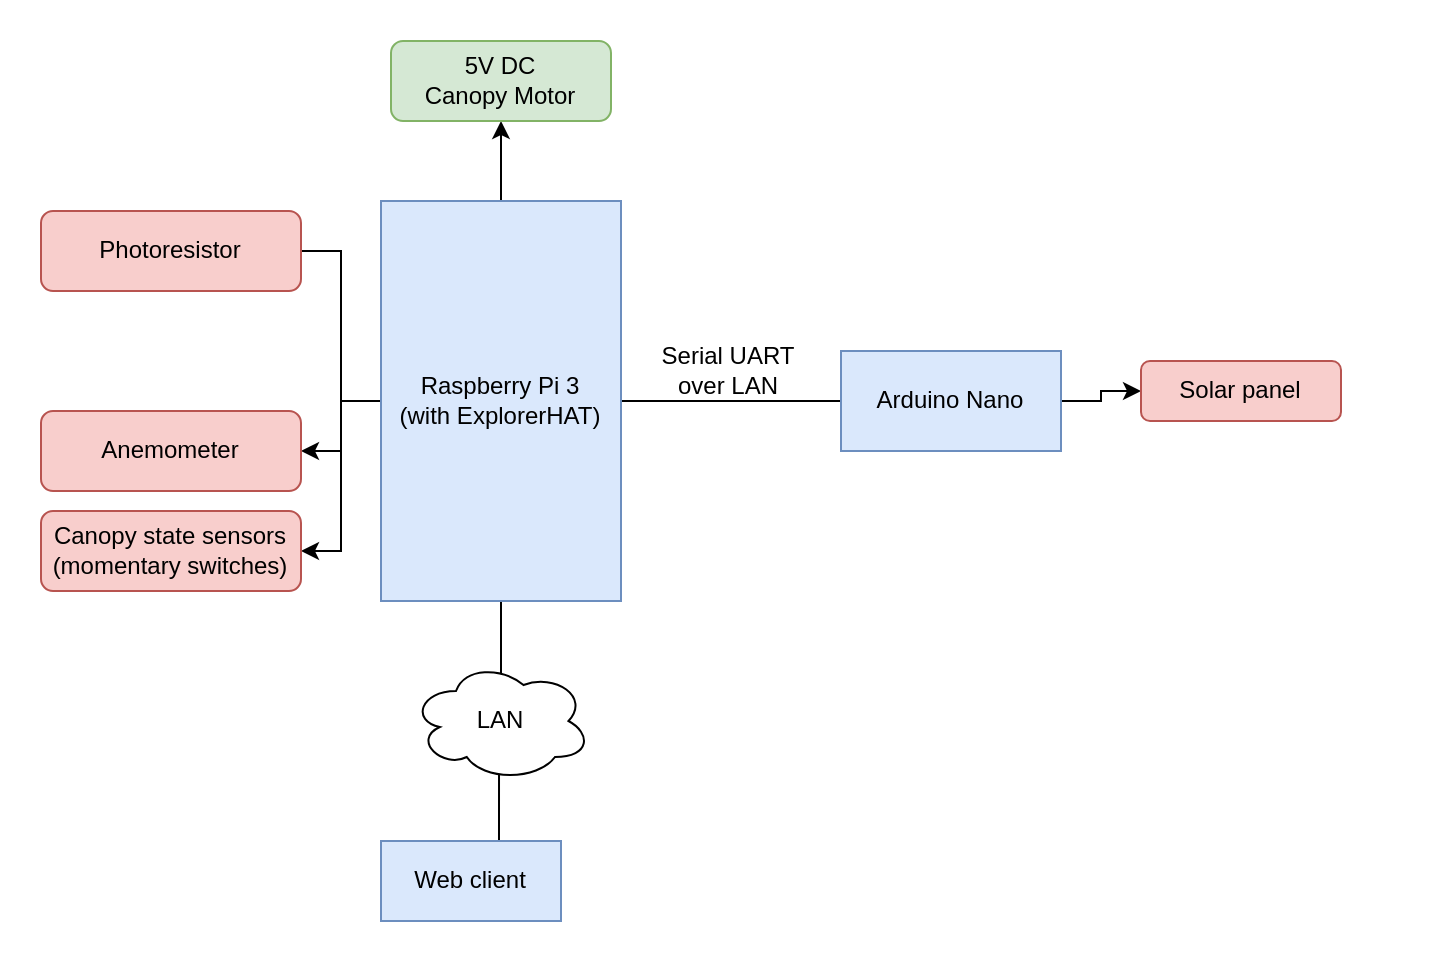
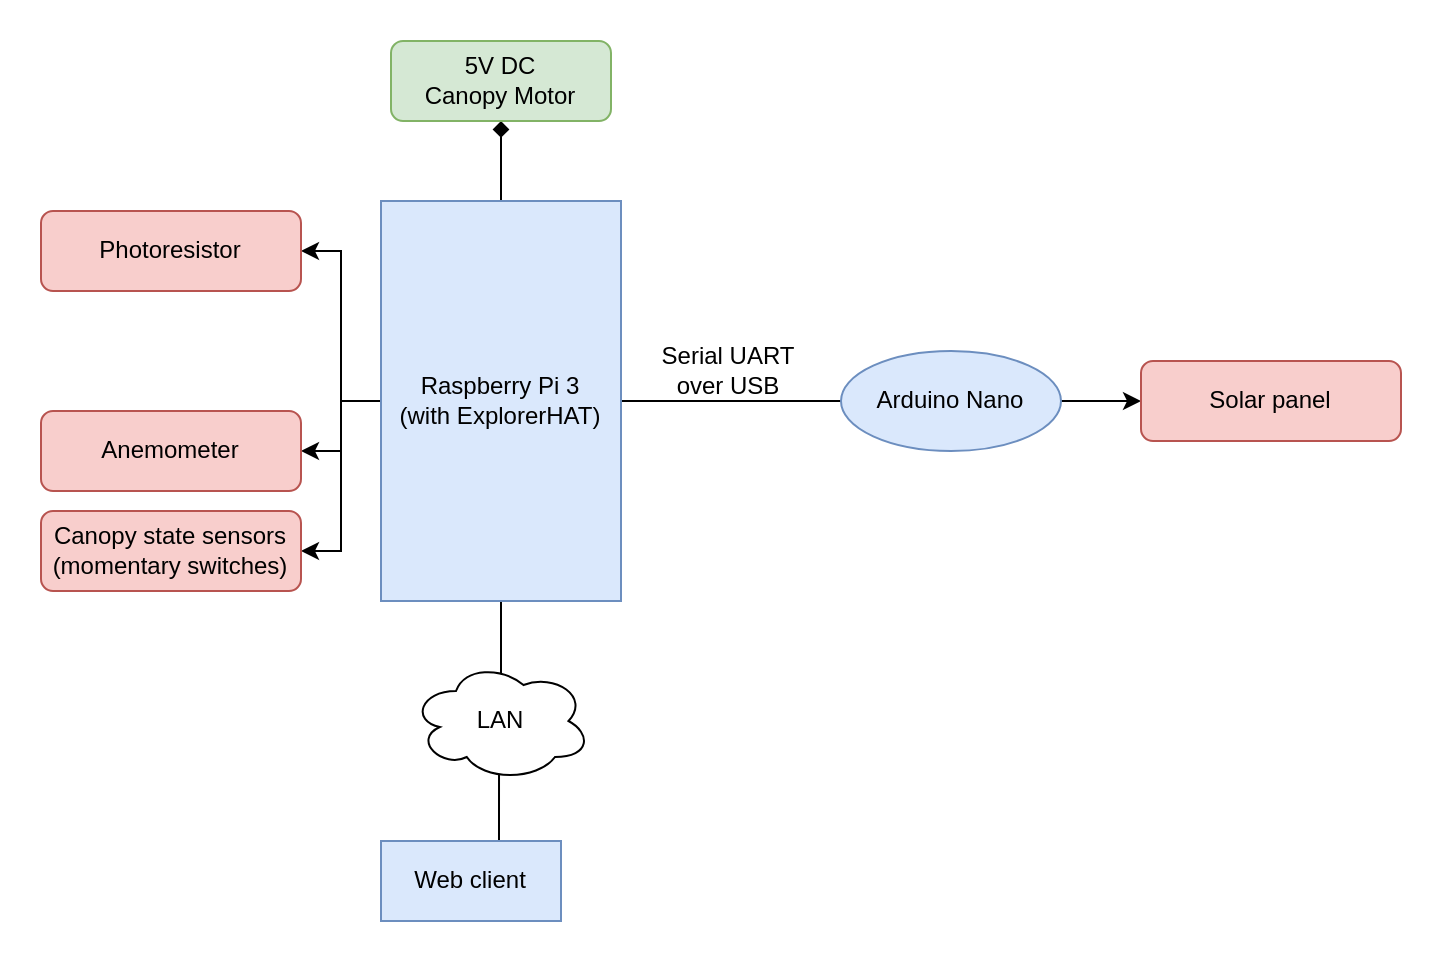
edge "Raspberry Pi 3 (with ExplorerHAT)" -> "5V DC Canopy Motor": arrowhead classic -> diamond
edge "Photoresistor" -- "Raspberry Pi 3 (with ExplorerHAT)": arrowhead none -> classic
node "Serial UART over LAN": label "Serial UART over LAN" -> "Serial UART over USB"
node "Solar panel": size 200x60 -> 260x80
node "Arduino Nano": shape rectangle -> ellipse
